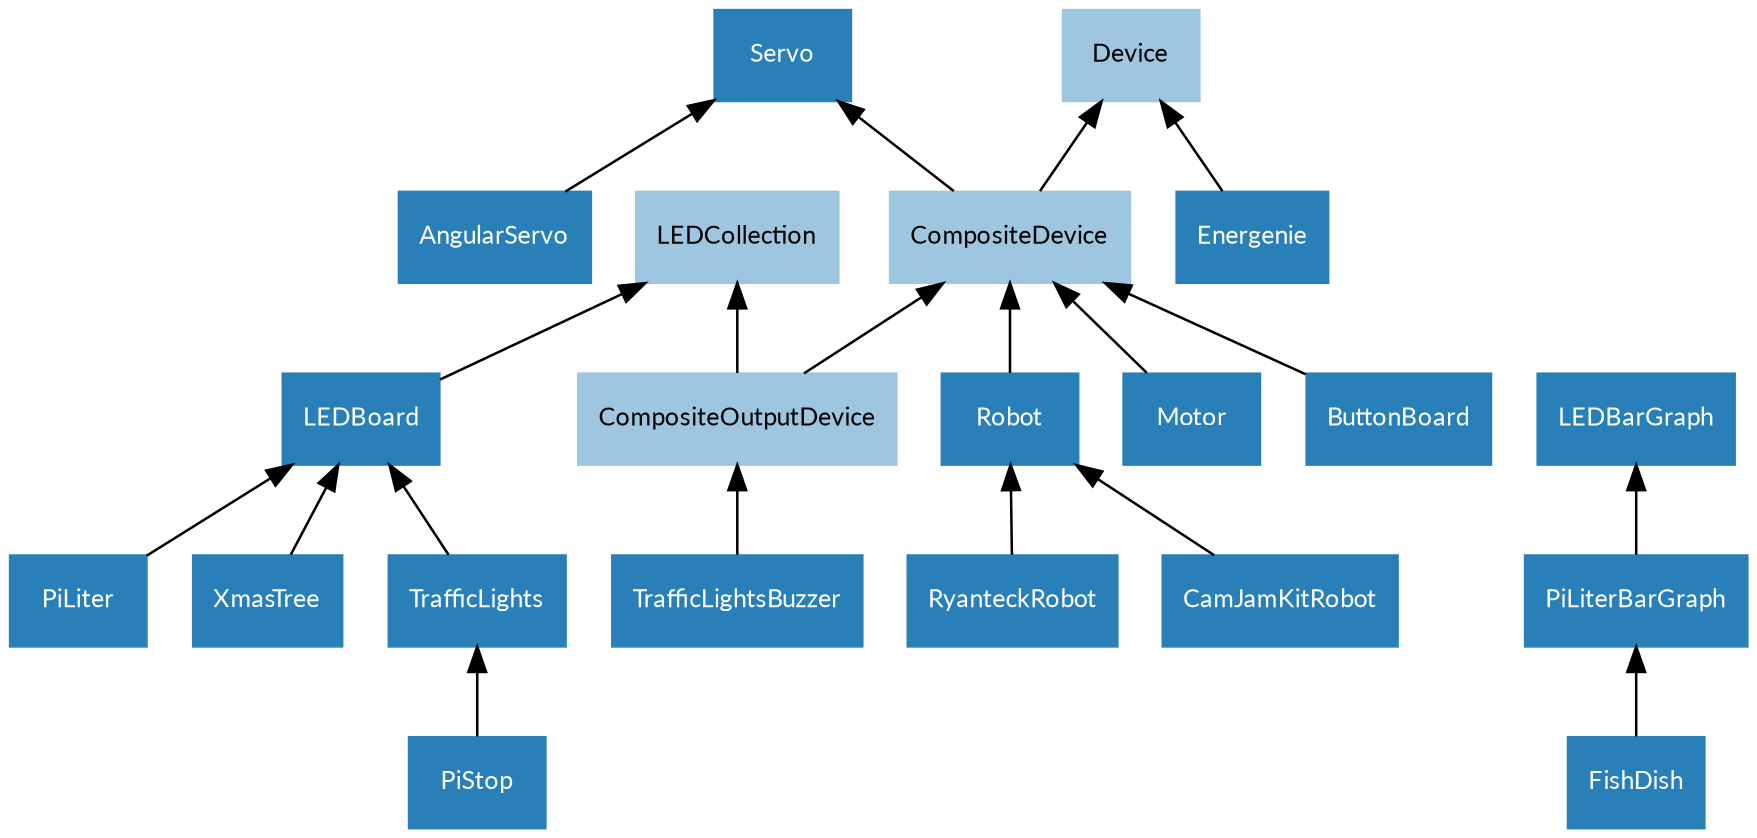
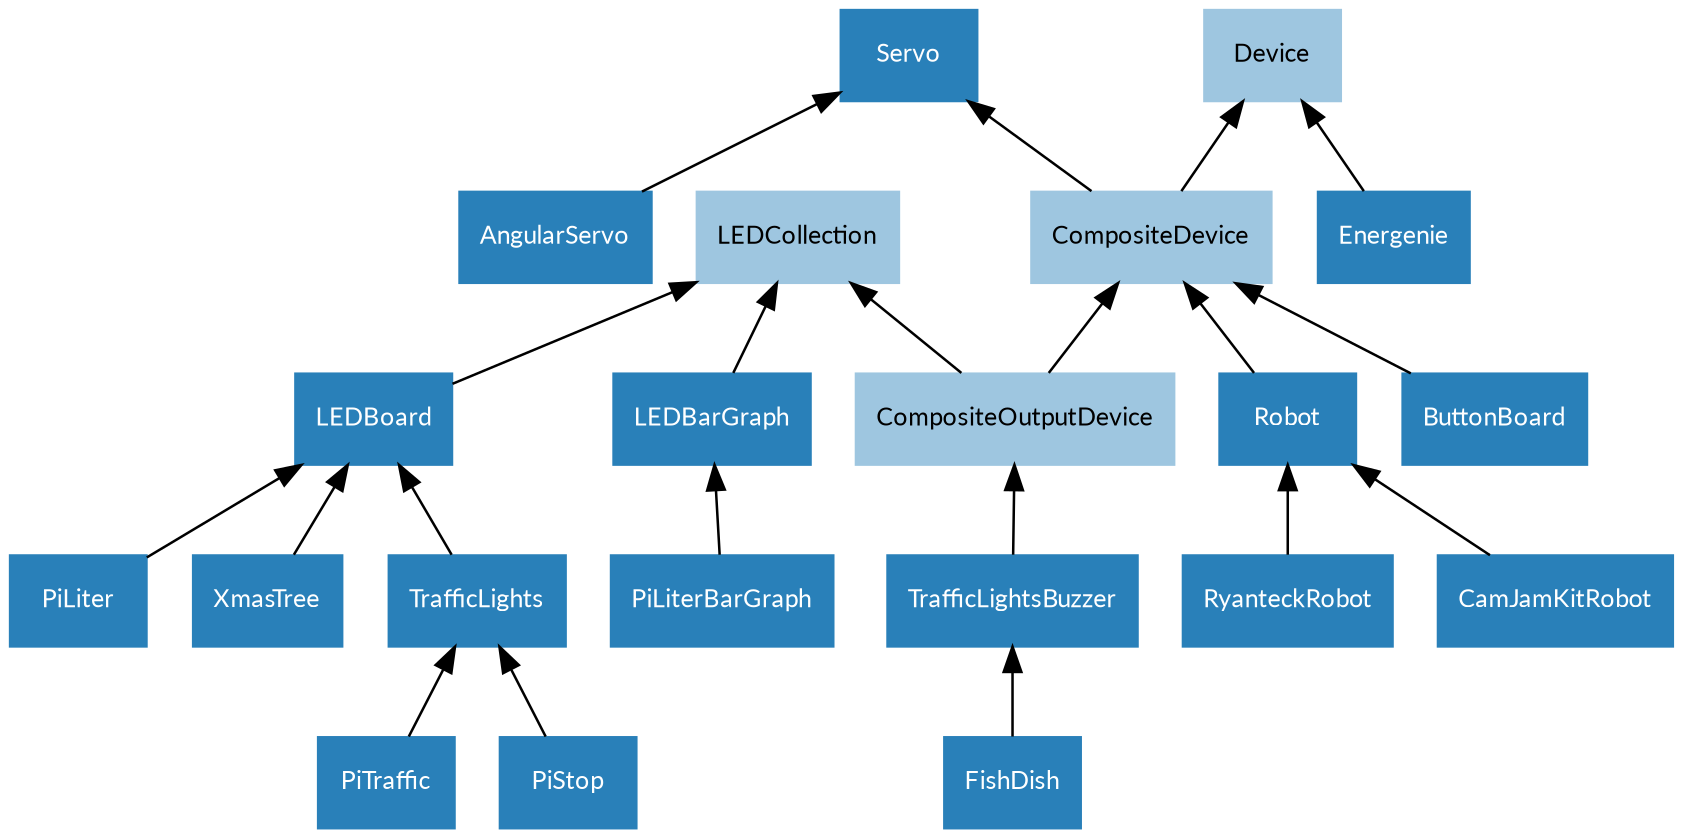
edge "LEDBarGraph" -> "LEDCollection": added
node "Motor": removed
edge "FishDish" -> "PiLiterBarGraph": now "FishDish" -> "TrafficLightsBuzzer"
node "PiTraffic": added
